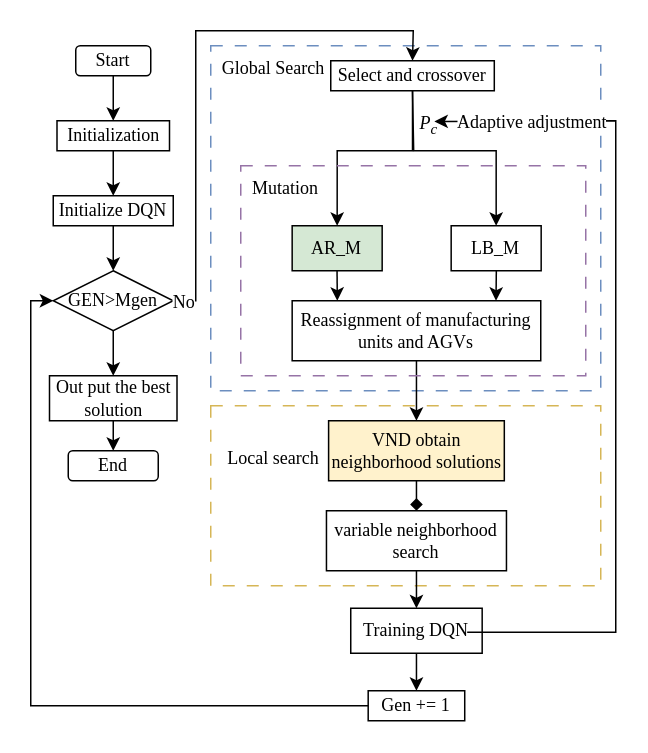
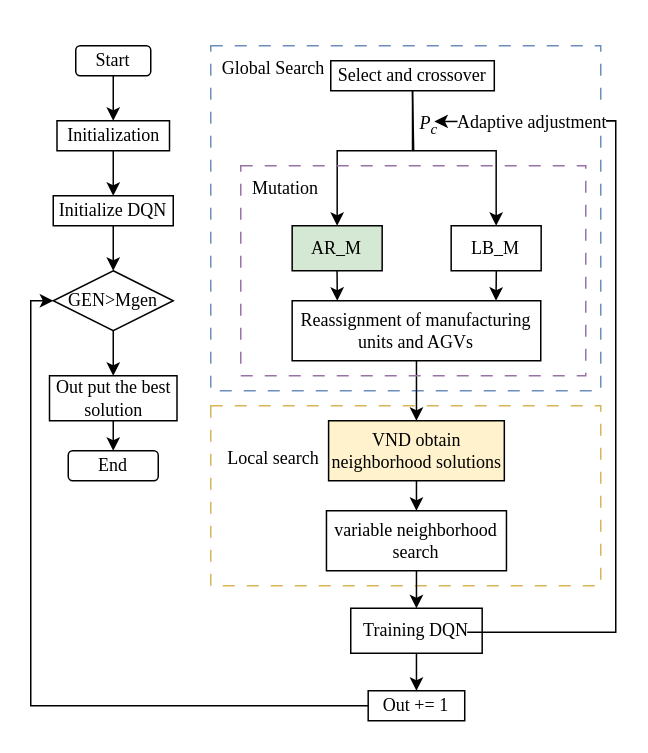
edge "GEN>Mgen" -> "Select and crossover": removed, label "No"
edge "VND obtain neighborhood solutions" -> "variable neighborhood search": arrowhead diamond -> classic
node "Gen += 1": label "Gen += 1" -> "Out += 1"
